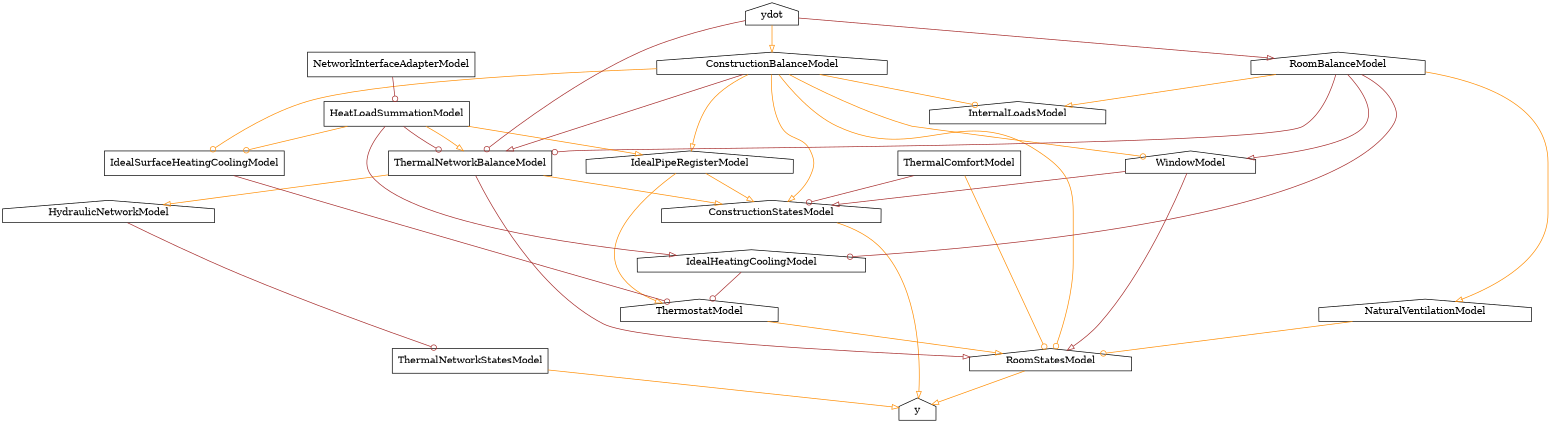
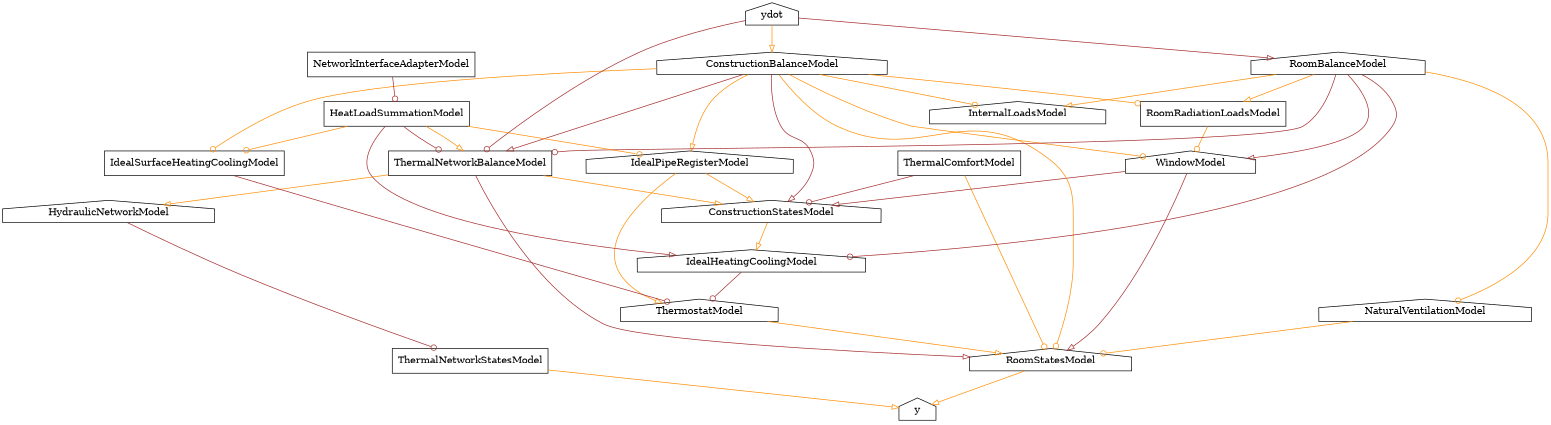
node "RoomRadiationLoadsModel": added
edge "ConstructionBalanceModel" -> "ConstructionStatesModel": color darkorange -> brown
edge "HeatLoadSummationModel" -> "IdealPipeRegisterModel": arrowhead onormal -> odot
edge "RoomBalanceModel" -> "NaturalVentilationModel": arrowhead onormal -> odot
edge "ConstructionStatesModel" -> "y": now "ConstructionStatesModel" -> "IdealHeatingCoolingModel"
